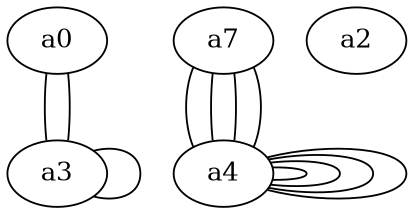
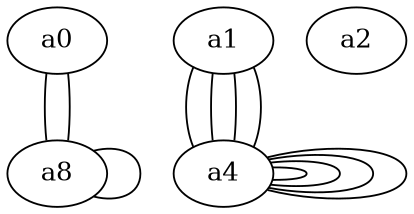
node "a7": label "a7" -> "a1"
node "a3": label "a3" -> "a8"
